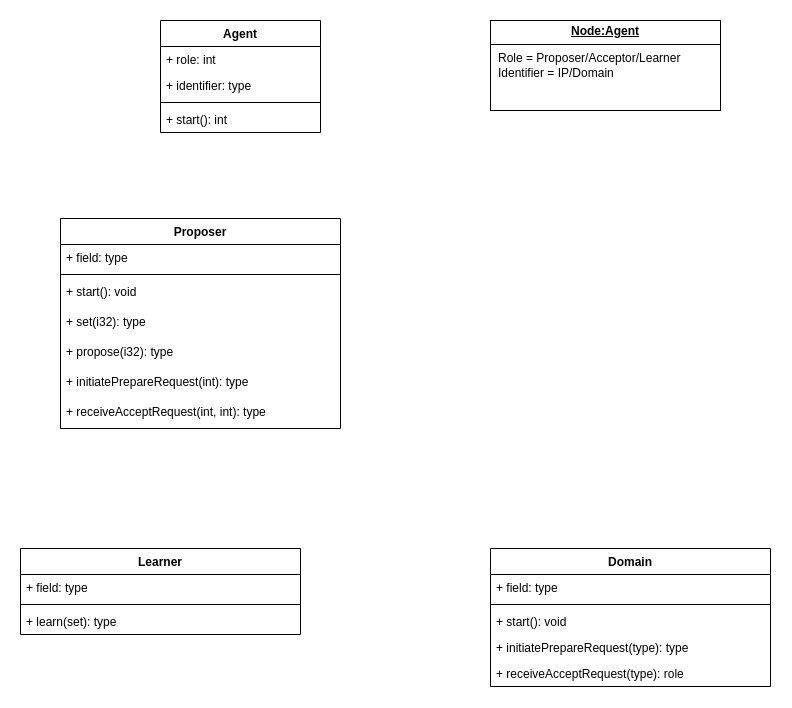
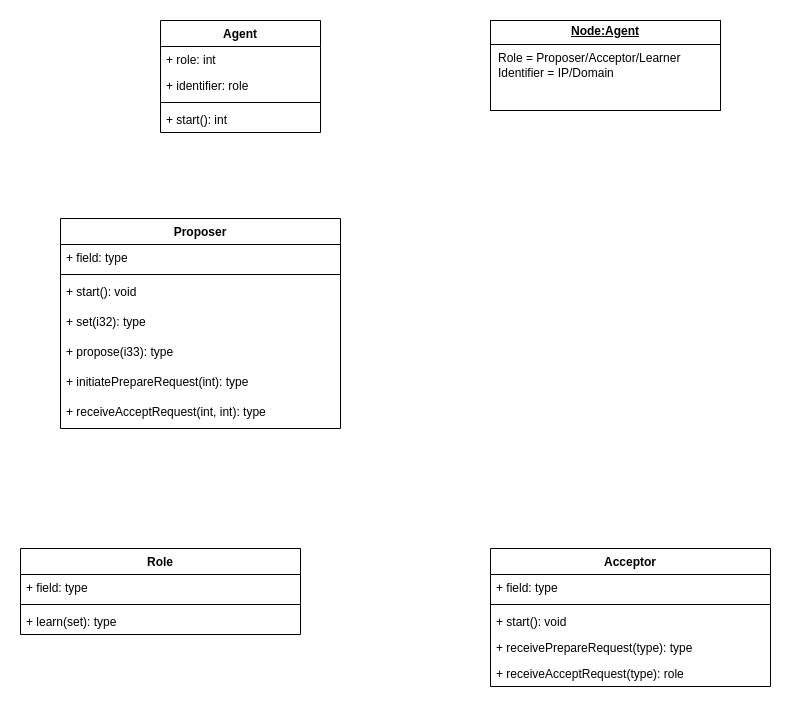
node "+ identifier: type": label "+ identifier: type" -> "+ identifier: role"
node "+ propose(i32): type": label "+ propose(i32): type" -> "+ propose(i33): type"
node "Learner": label "Learner" -> "Role"
node "Domain": label "Domain" -> "Acceptor"
node "+ initiatePrepareRequest(type): type": label "+ initiatePrepareRequest(type): type" -> "+ receivePrepareRequest(type): type"
